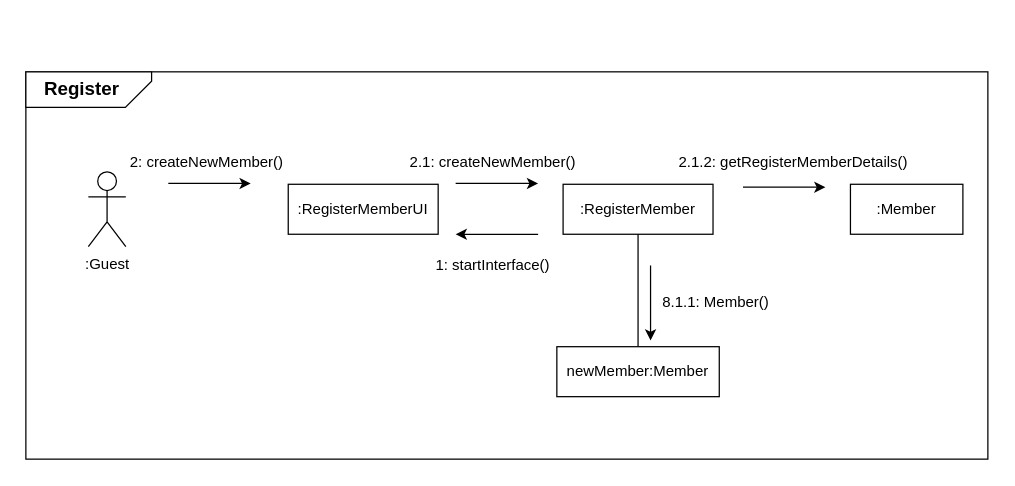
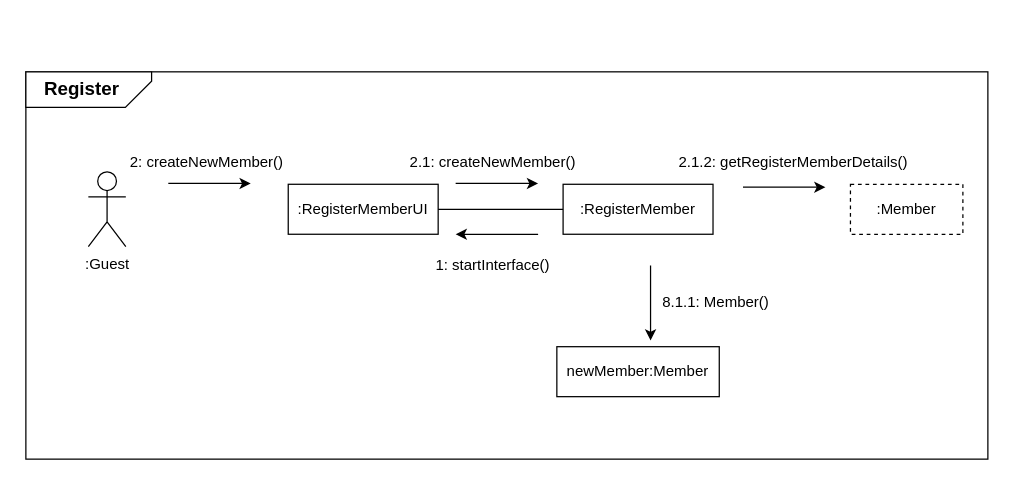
edge ":RegisterMemberUI" -- ":RegisterMember": added
node ":Member": style solid -> dashed
edge ":RegisterMember" -- "newMember:Member": removed
